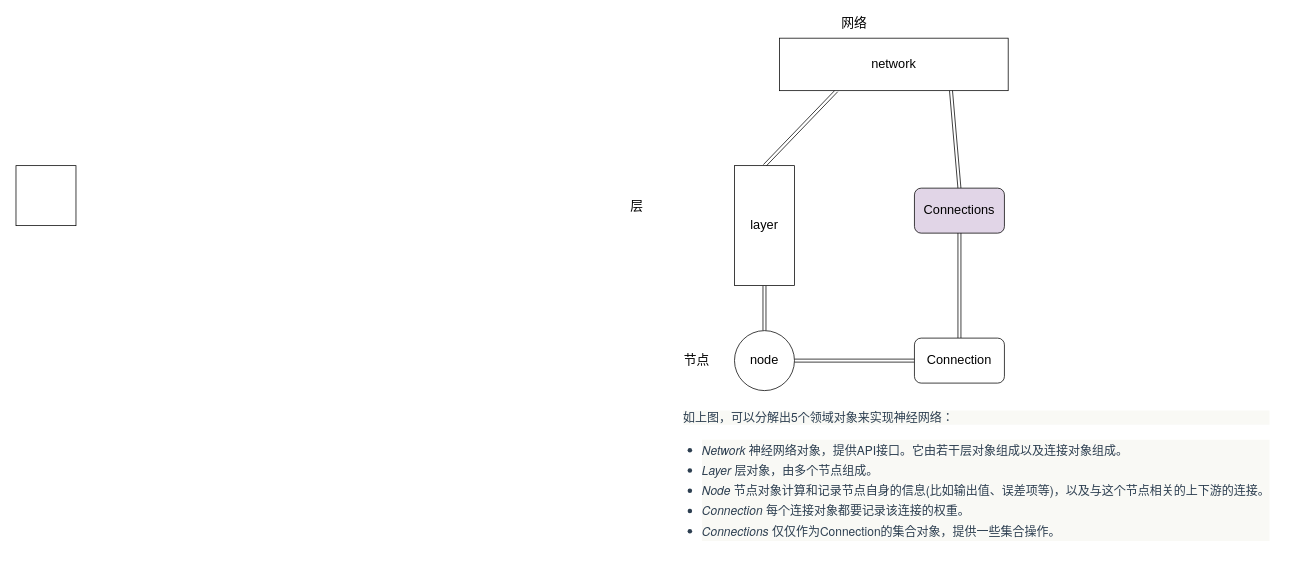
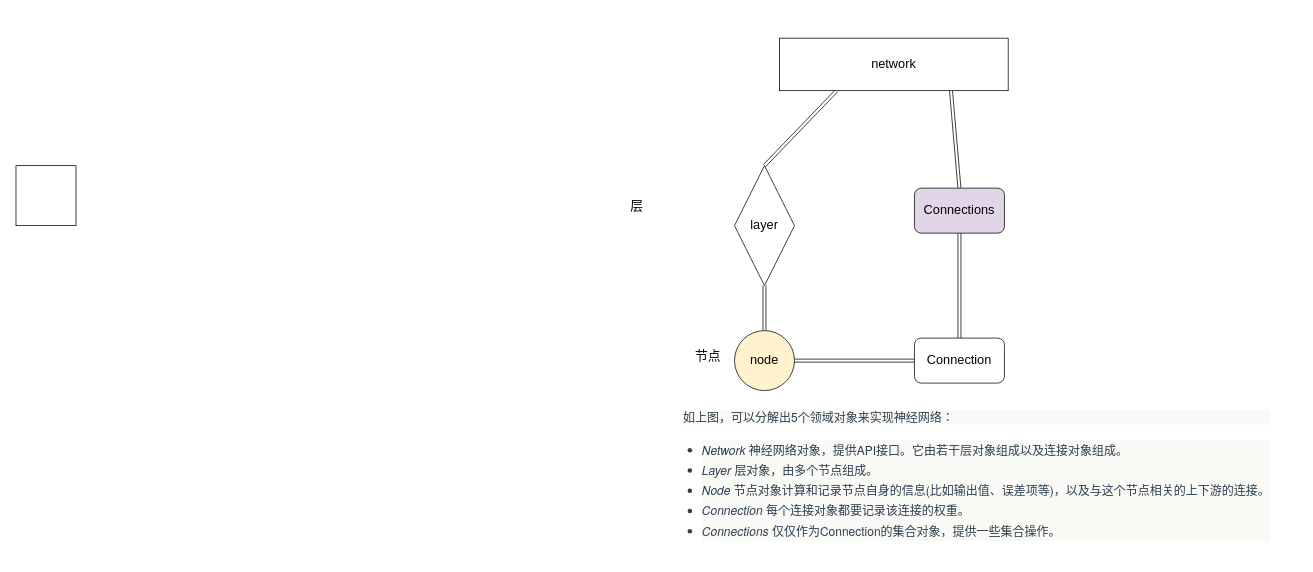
node "网络": removed
node "layer": shape rectangle -> diamond
node "节点": moved (697, 360) -> (708, 357)
node "node": fillcolor #ffffff -> #fff2cc
